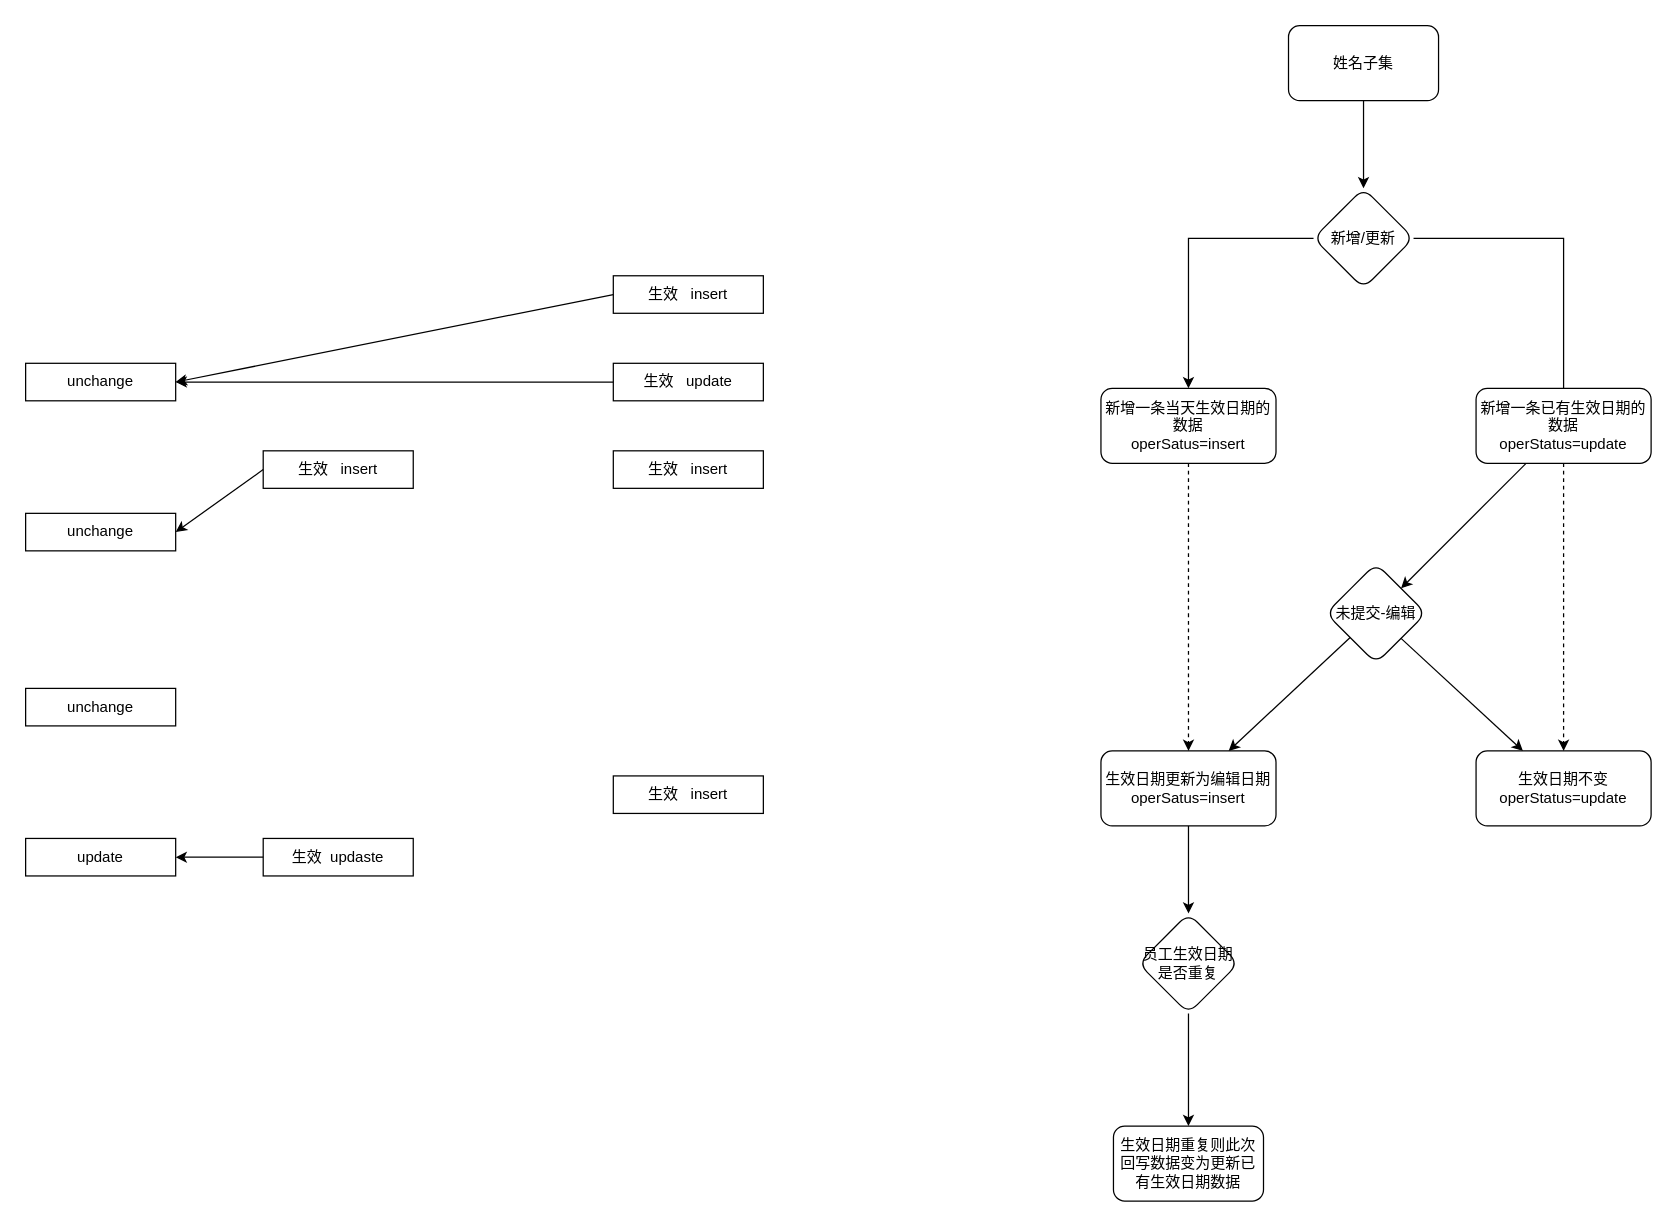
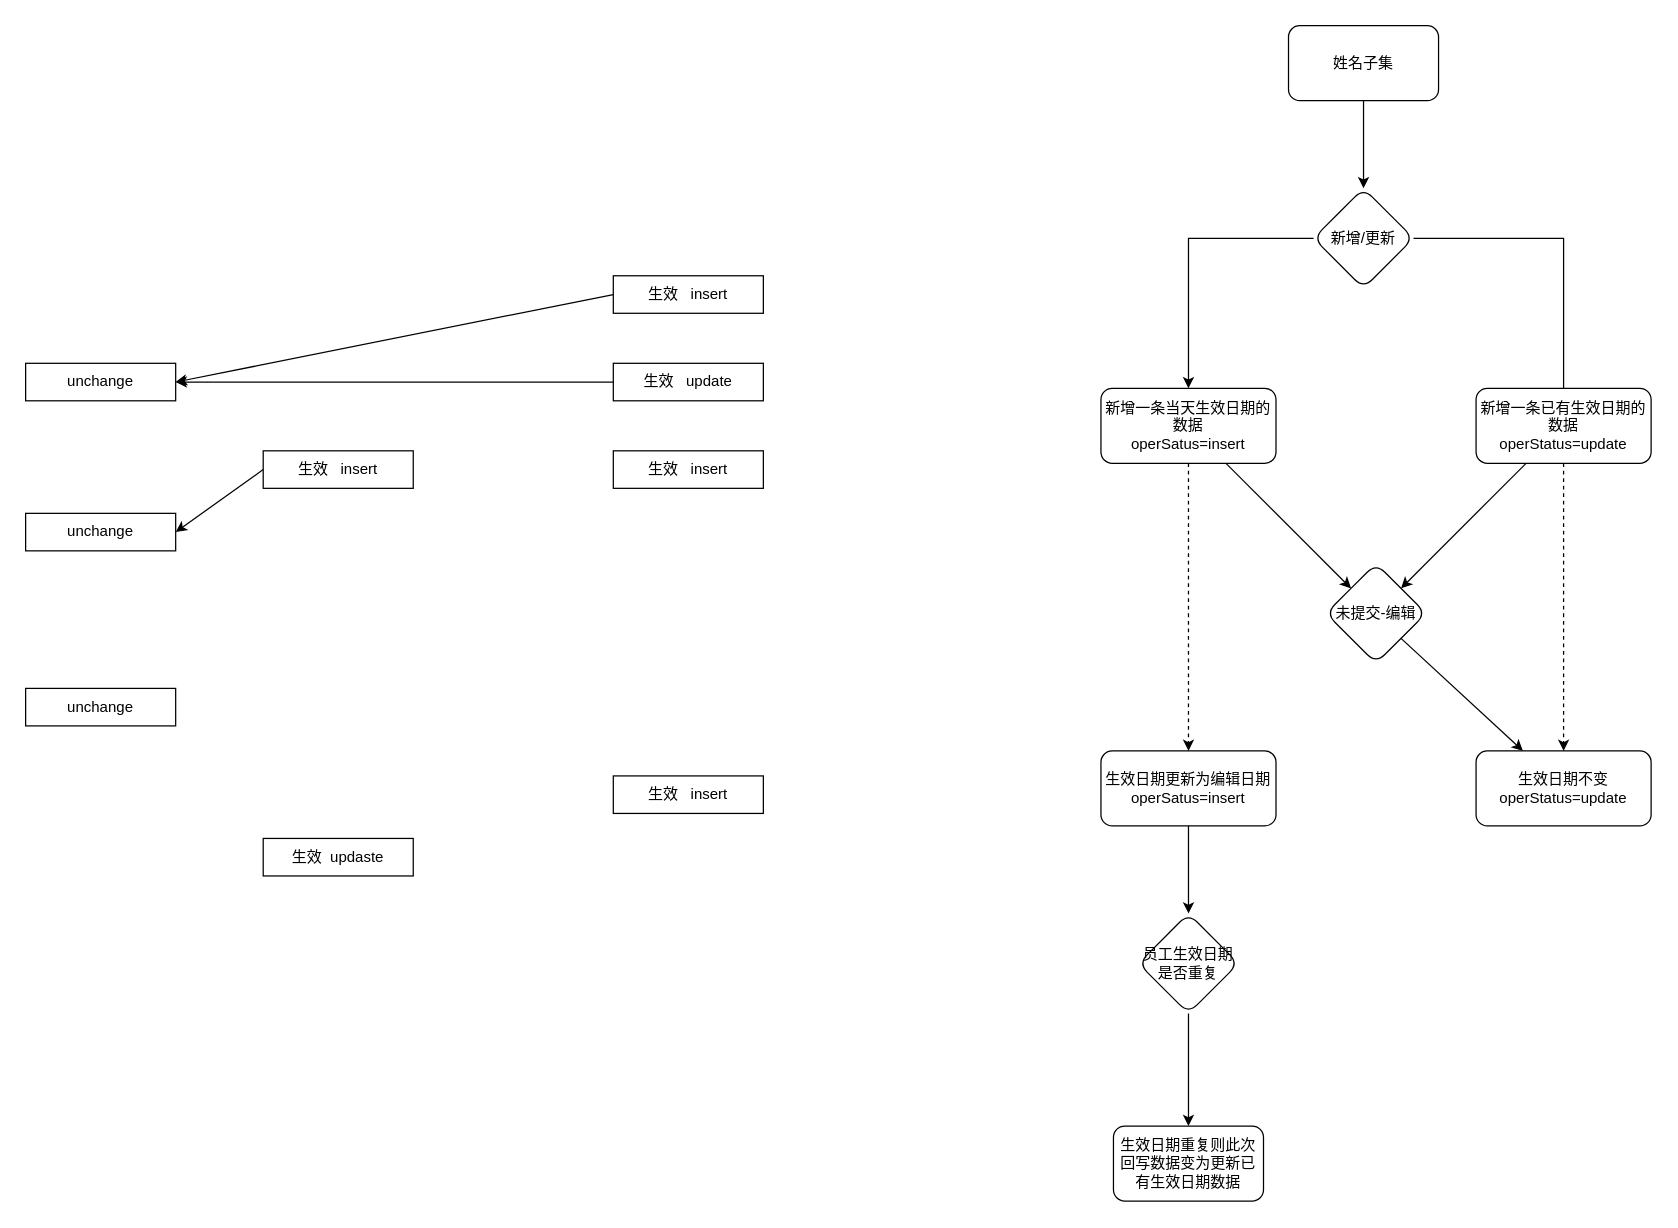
edge "新增一条当天生效日期的数据 operSatus=insert" -> "未提交-编辑": added
edge "未提交-编辑" -> "生效日期更新为编辑日期operSatus=insert": removed
node "update": removed
edge "生效 updaste" -> "update": removed
